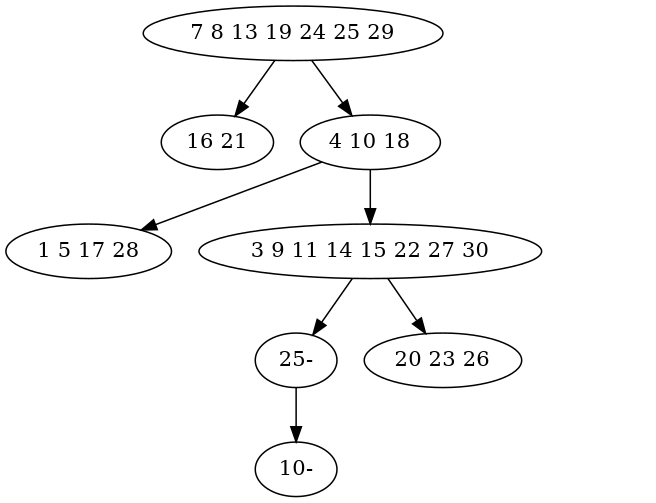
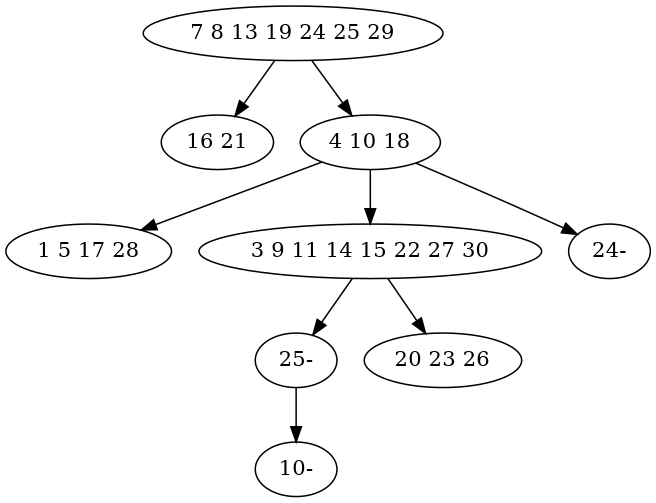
node "24-": added
